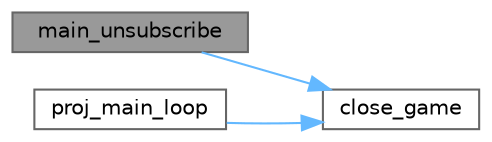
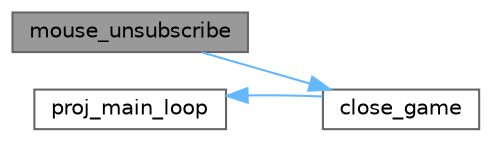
node "main_unsubscribe": label "main_unsubscribe" -> "mouse_unsubscribe"
edge "proj_main_loop" -> "close_game": reversed
